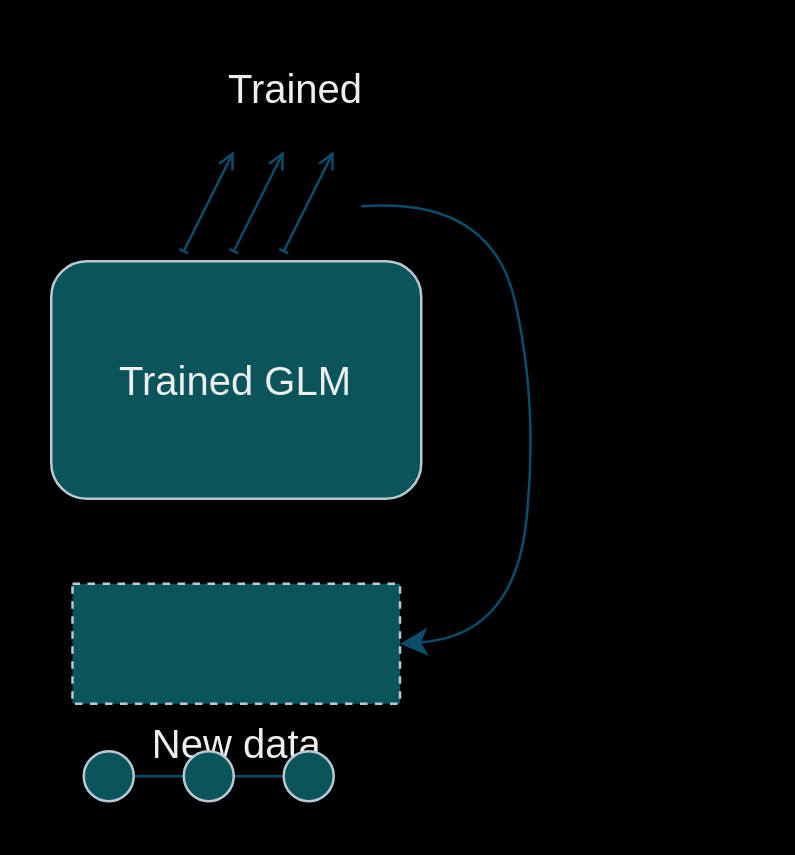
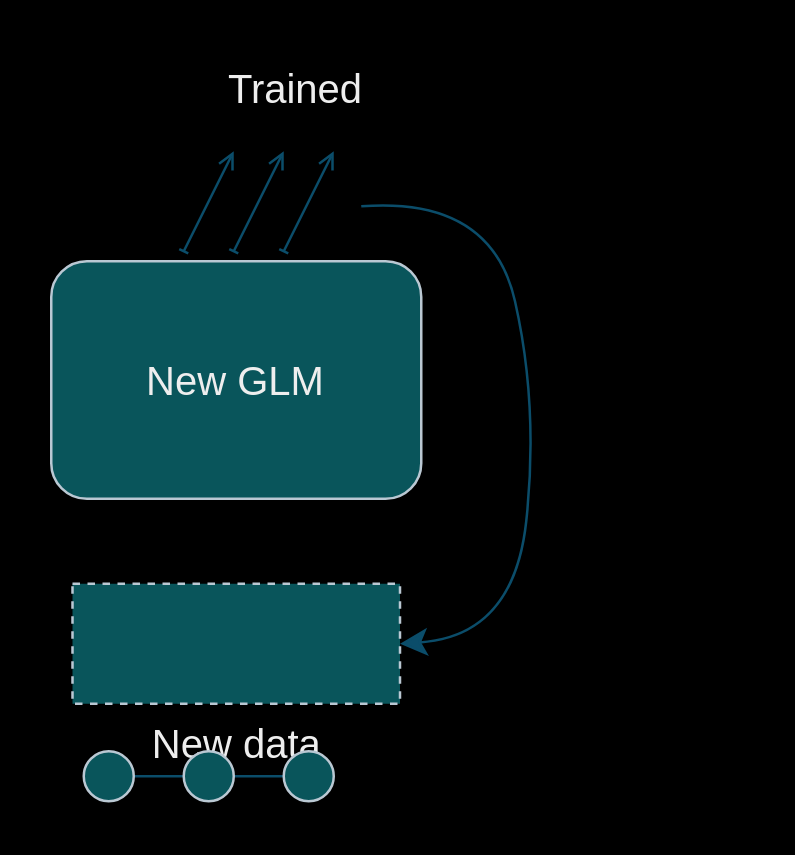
node "Trained GLM": label "Trained GLM" -> "New GLM"
